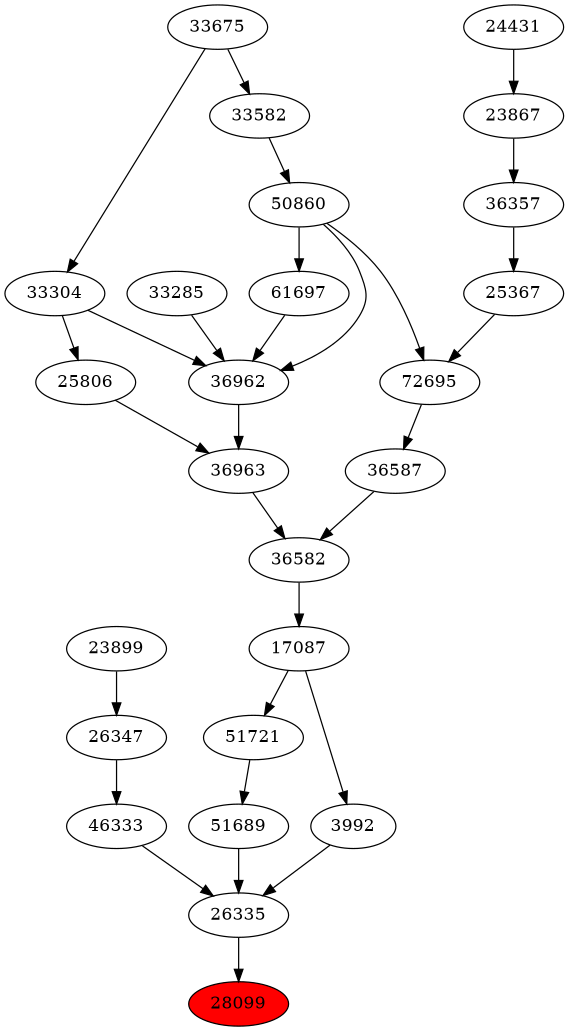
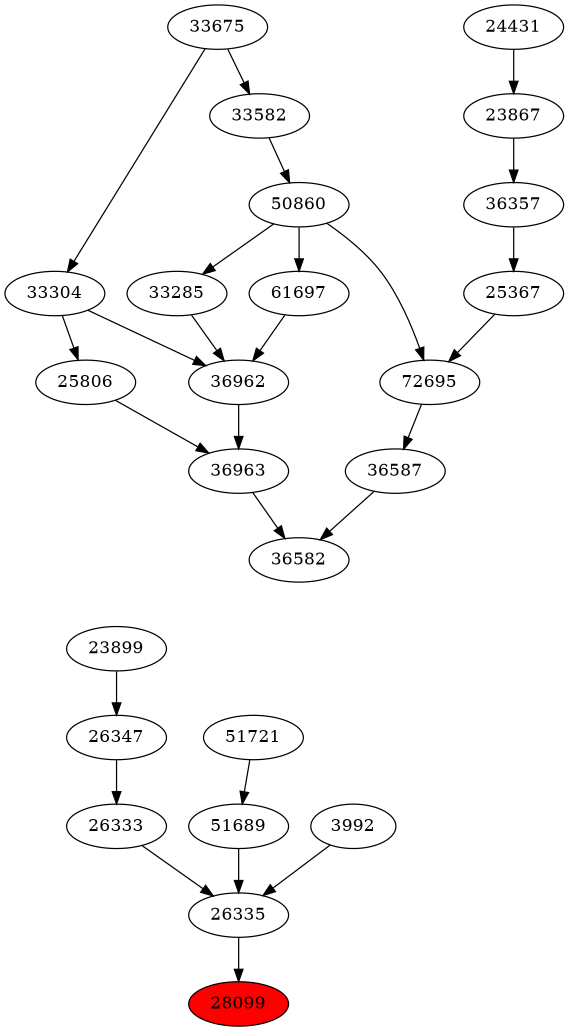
edge "50860" -> "36962": now "50860" -> "33285"
node "17087": removed
node "46333": label "46333" -> "26333"
